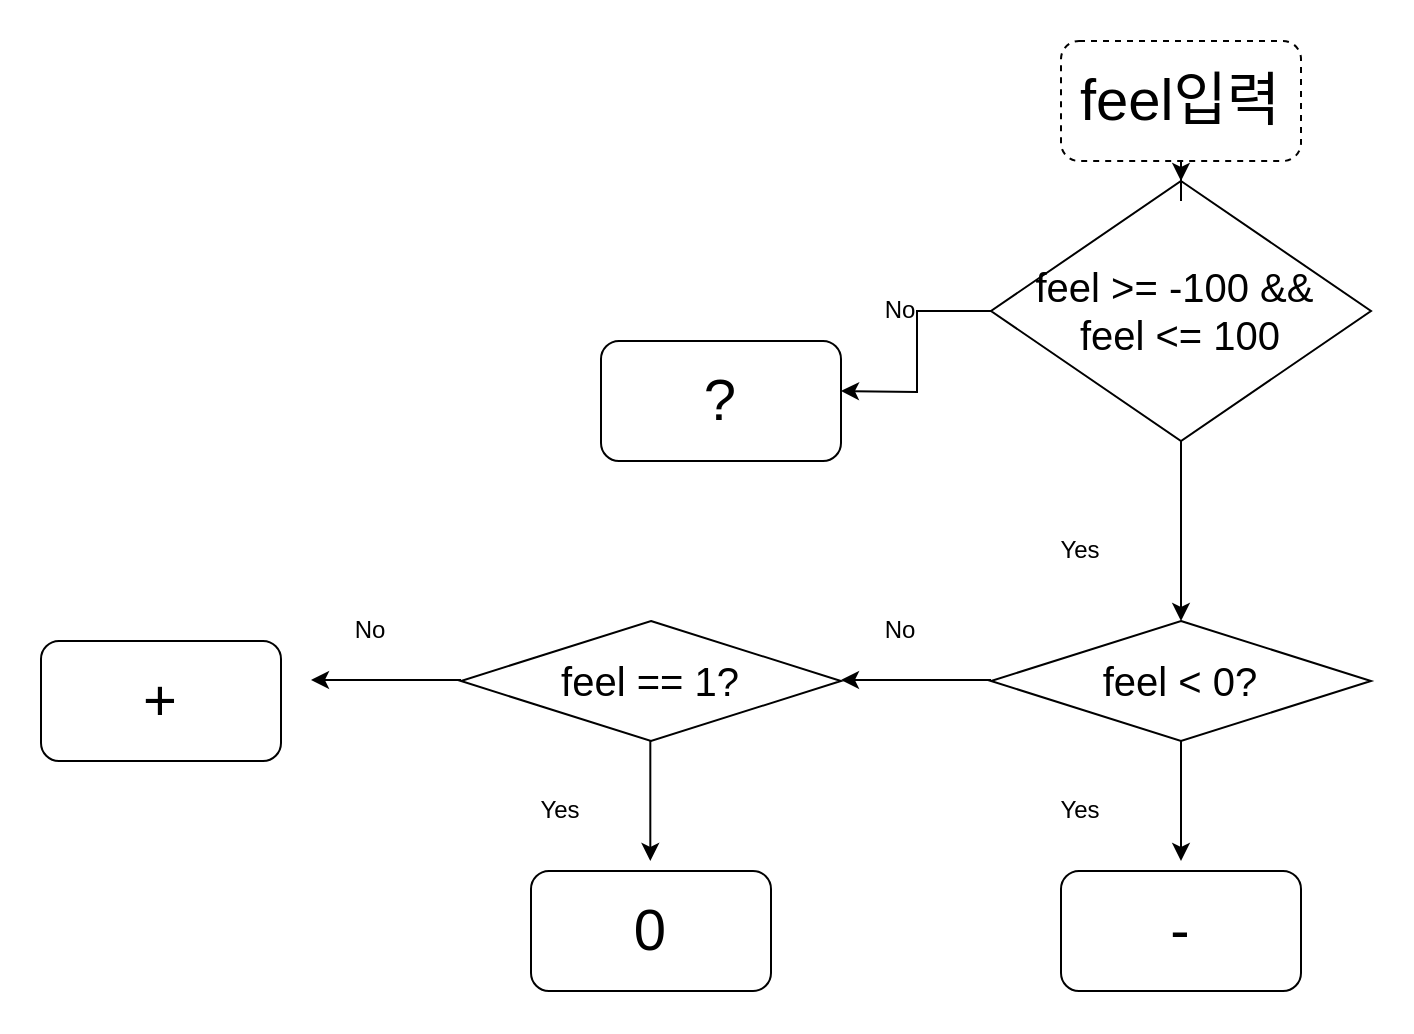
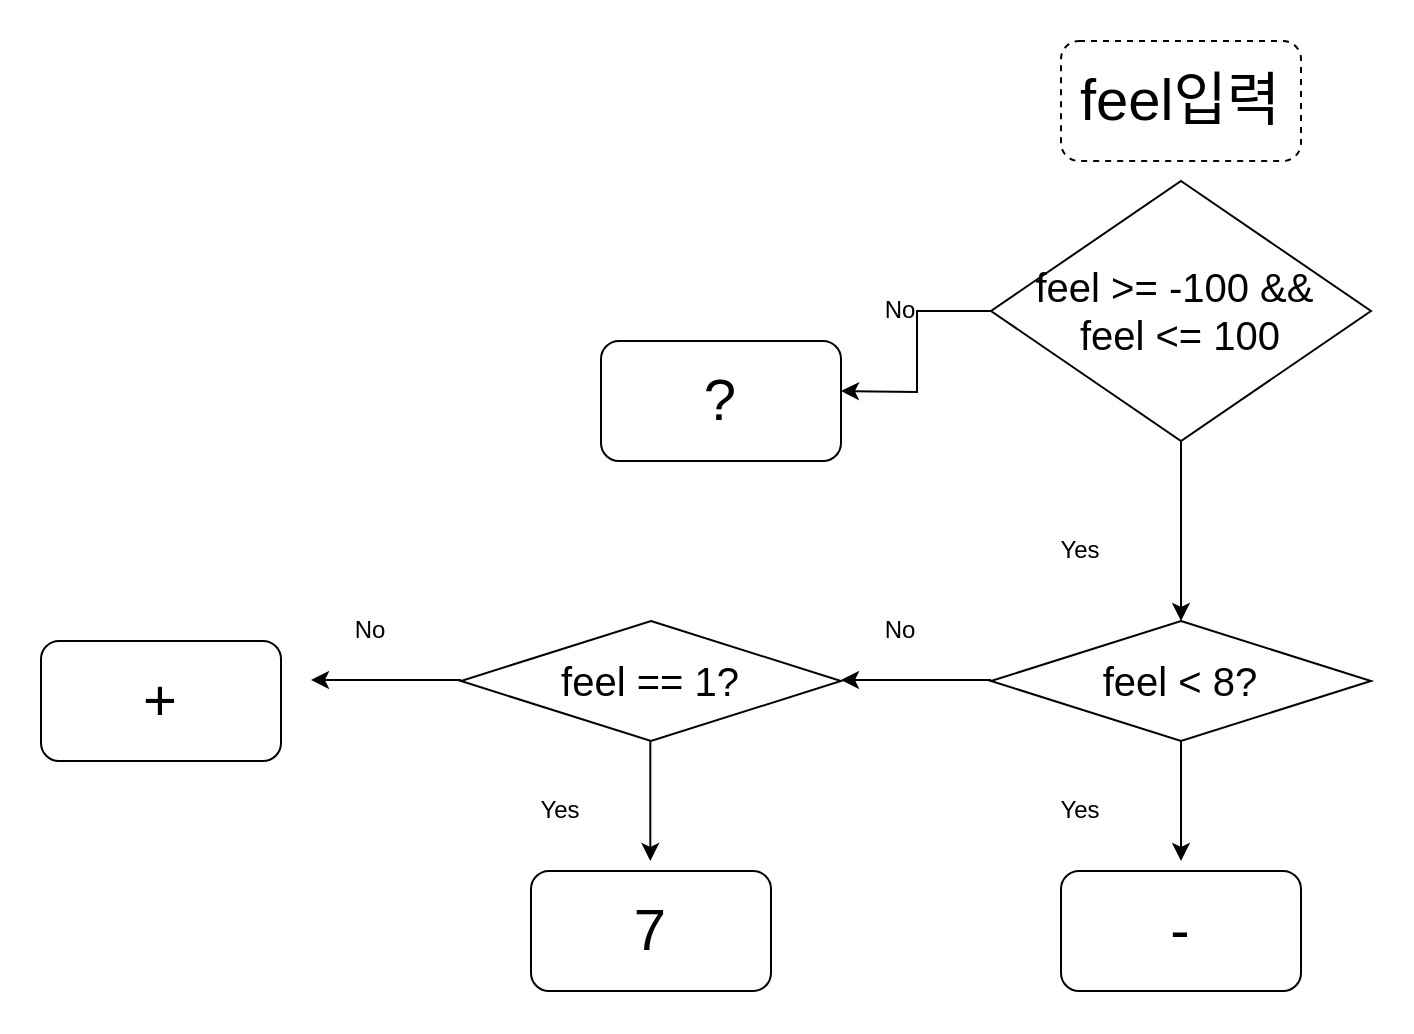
edge "feel입력" -> "feel >= -100 && feel <= 100": removed
node "feel < 0?": label "feel < 0?" -> "feel < 8?"
node "0": label "0" -> "7"
